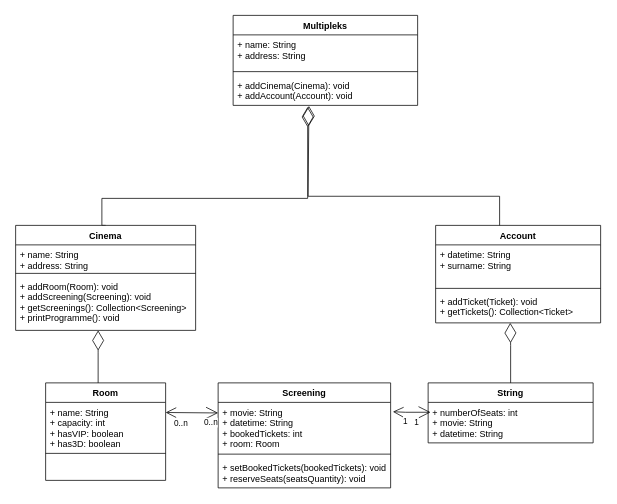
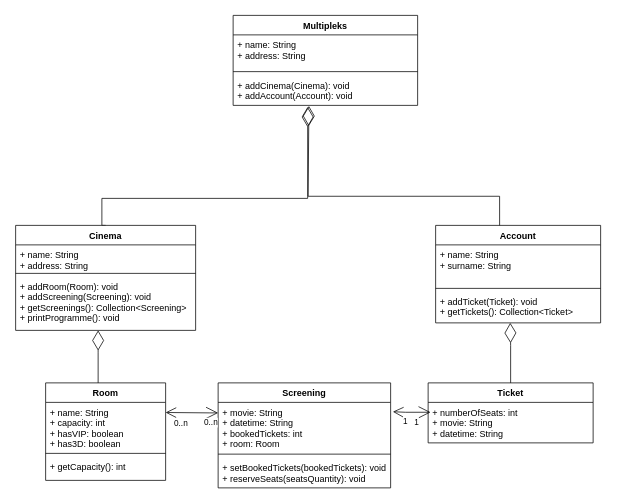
node "+ datetime: String + surname: String": label "+ datetime: String + surname: String" -> "+ name: String + surname: String"
node "String": label "String" -> "Ticket"
node "+ getCapacity(): int": added
